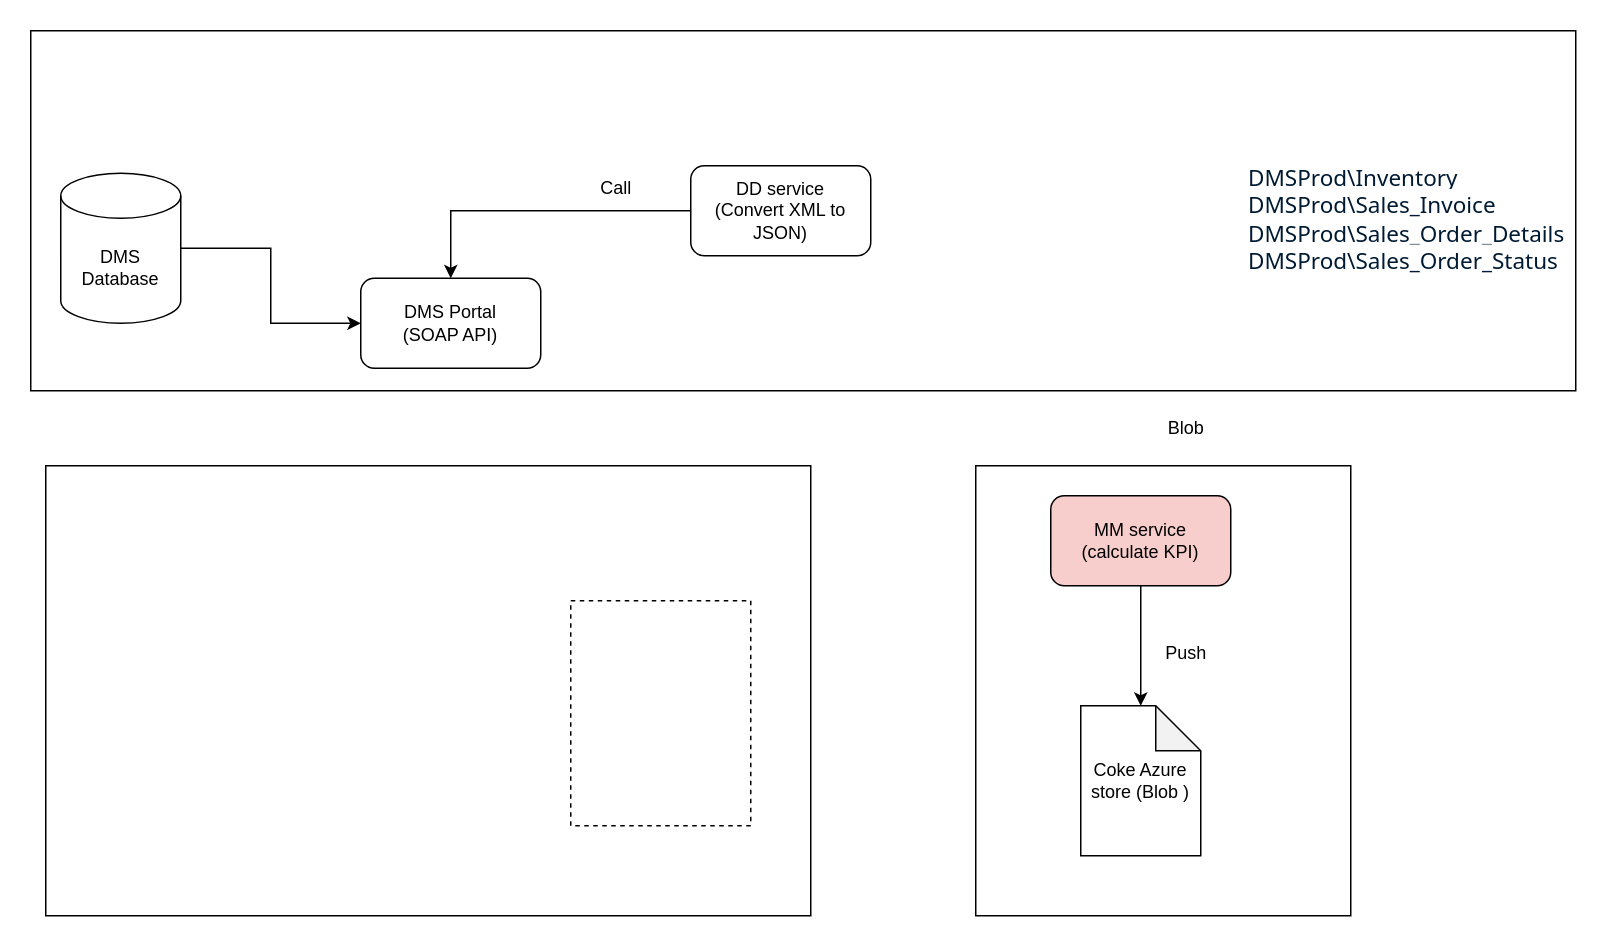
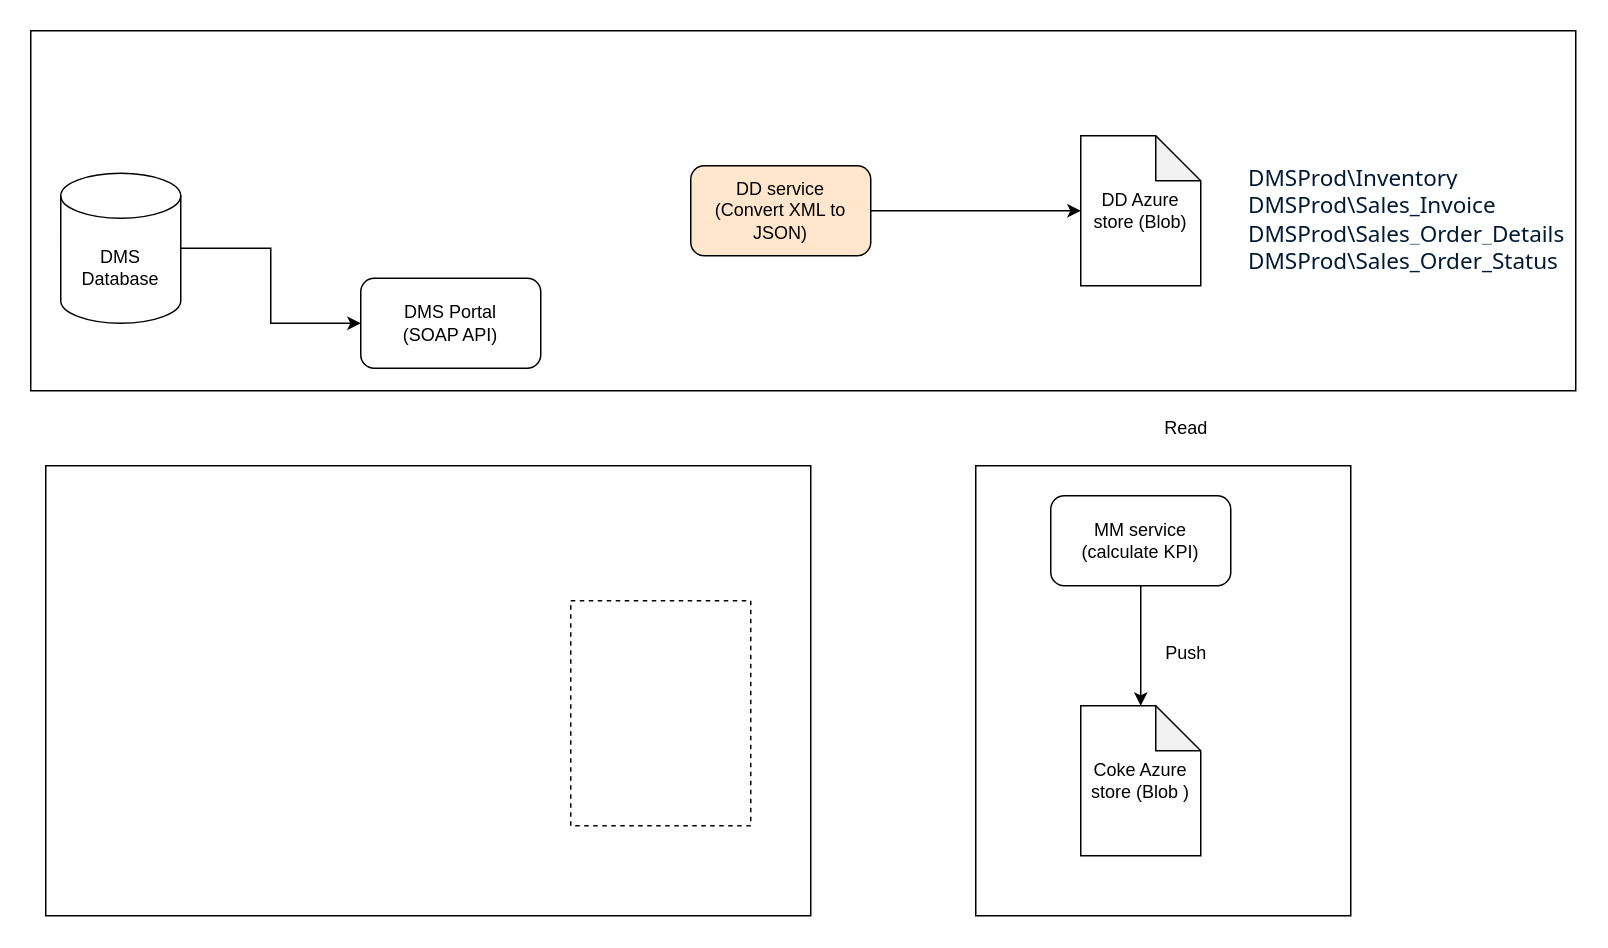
node "Call": removed
edge "DD service (Convert XML to JSON)" -> "DMS Portal (SOAP API)": removed
node "DD service (Convert XML to JSON)": fillcolor #ffffff -> #ffe6cc
edge "DD service (Convert XML to JSON)" -> "DD Azure store (Blob)": added
node "DD Azure store (Blob)": added
node "Blob": label "Blob" -> "Read"
node "MM service (calculate KPI)": fillcolor #f8cecc -> #ffffff
